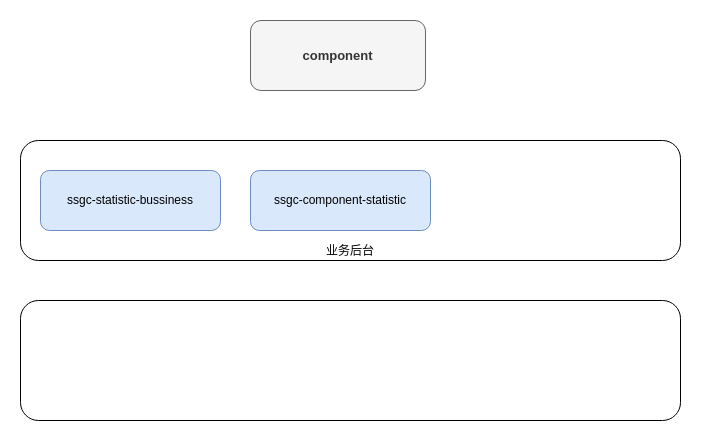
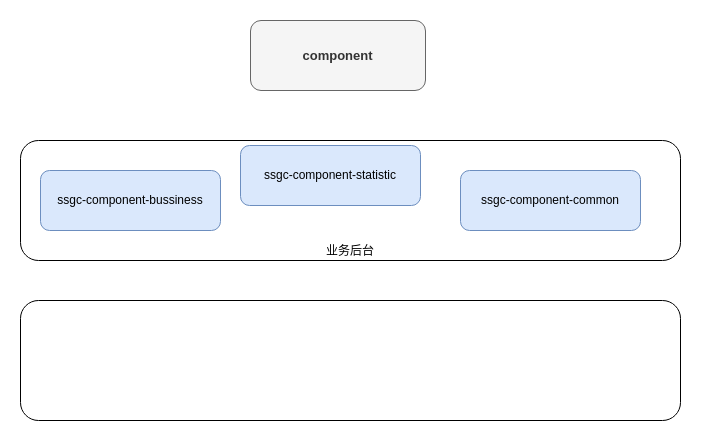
node "ssgc-statistic-bussiness": label "ssgc-statistic-bussiness" -> "ssgc-component-bussiness"
node "ssgc-component-statistic": moved (341, 201) -> (331, 176)
node "ssgc-component-common": added
